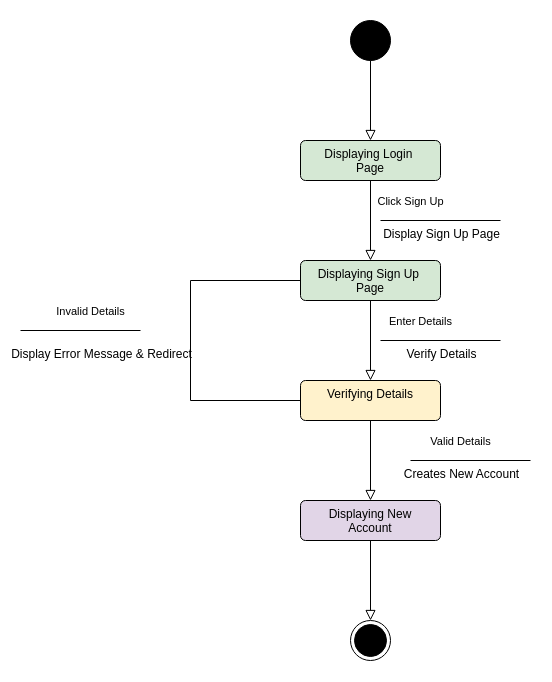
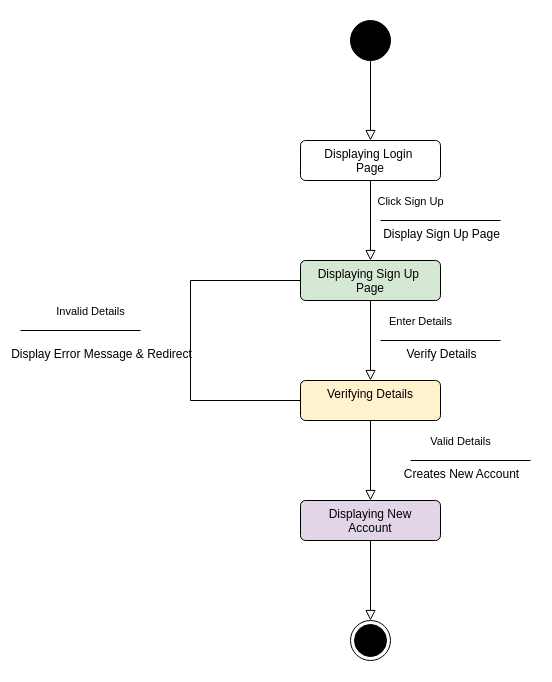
node "Displaying Login Page": fillcolor #d5e8d4 -> #ffffff
